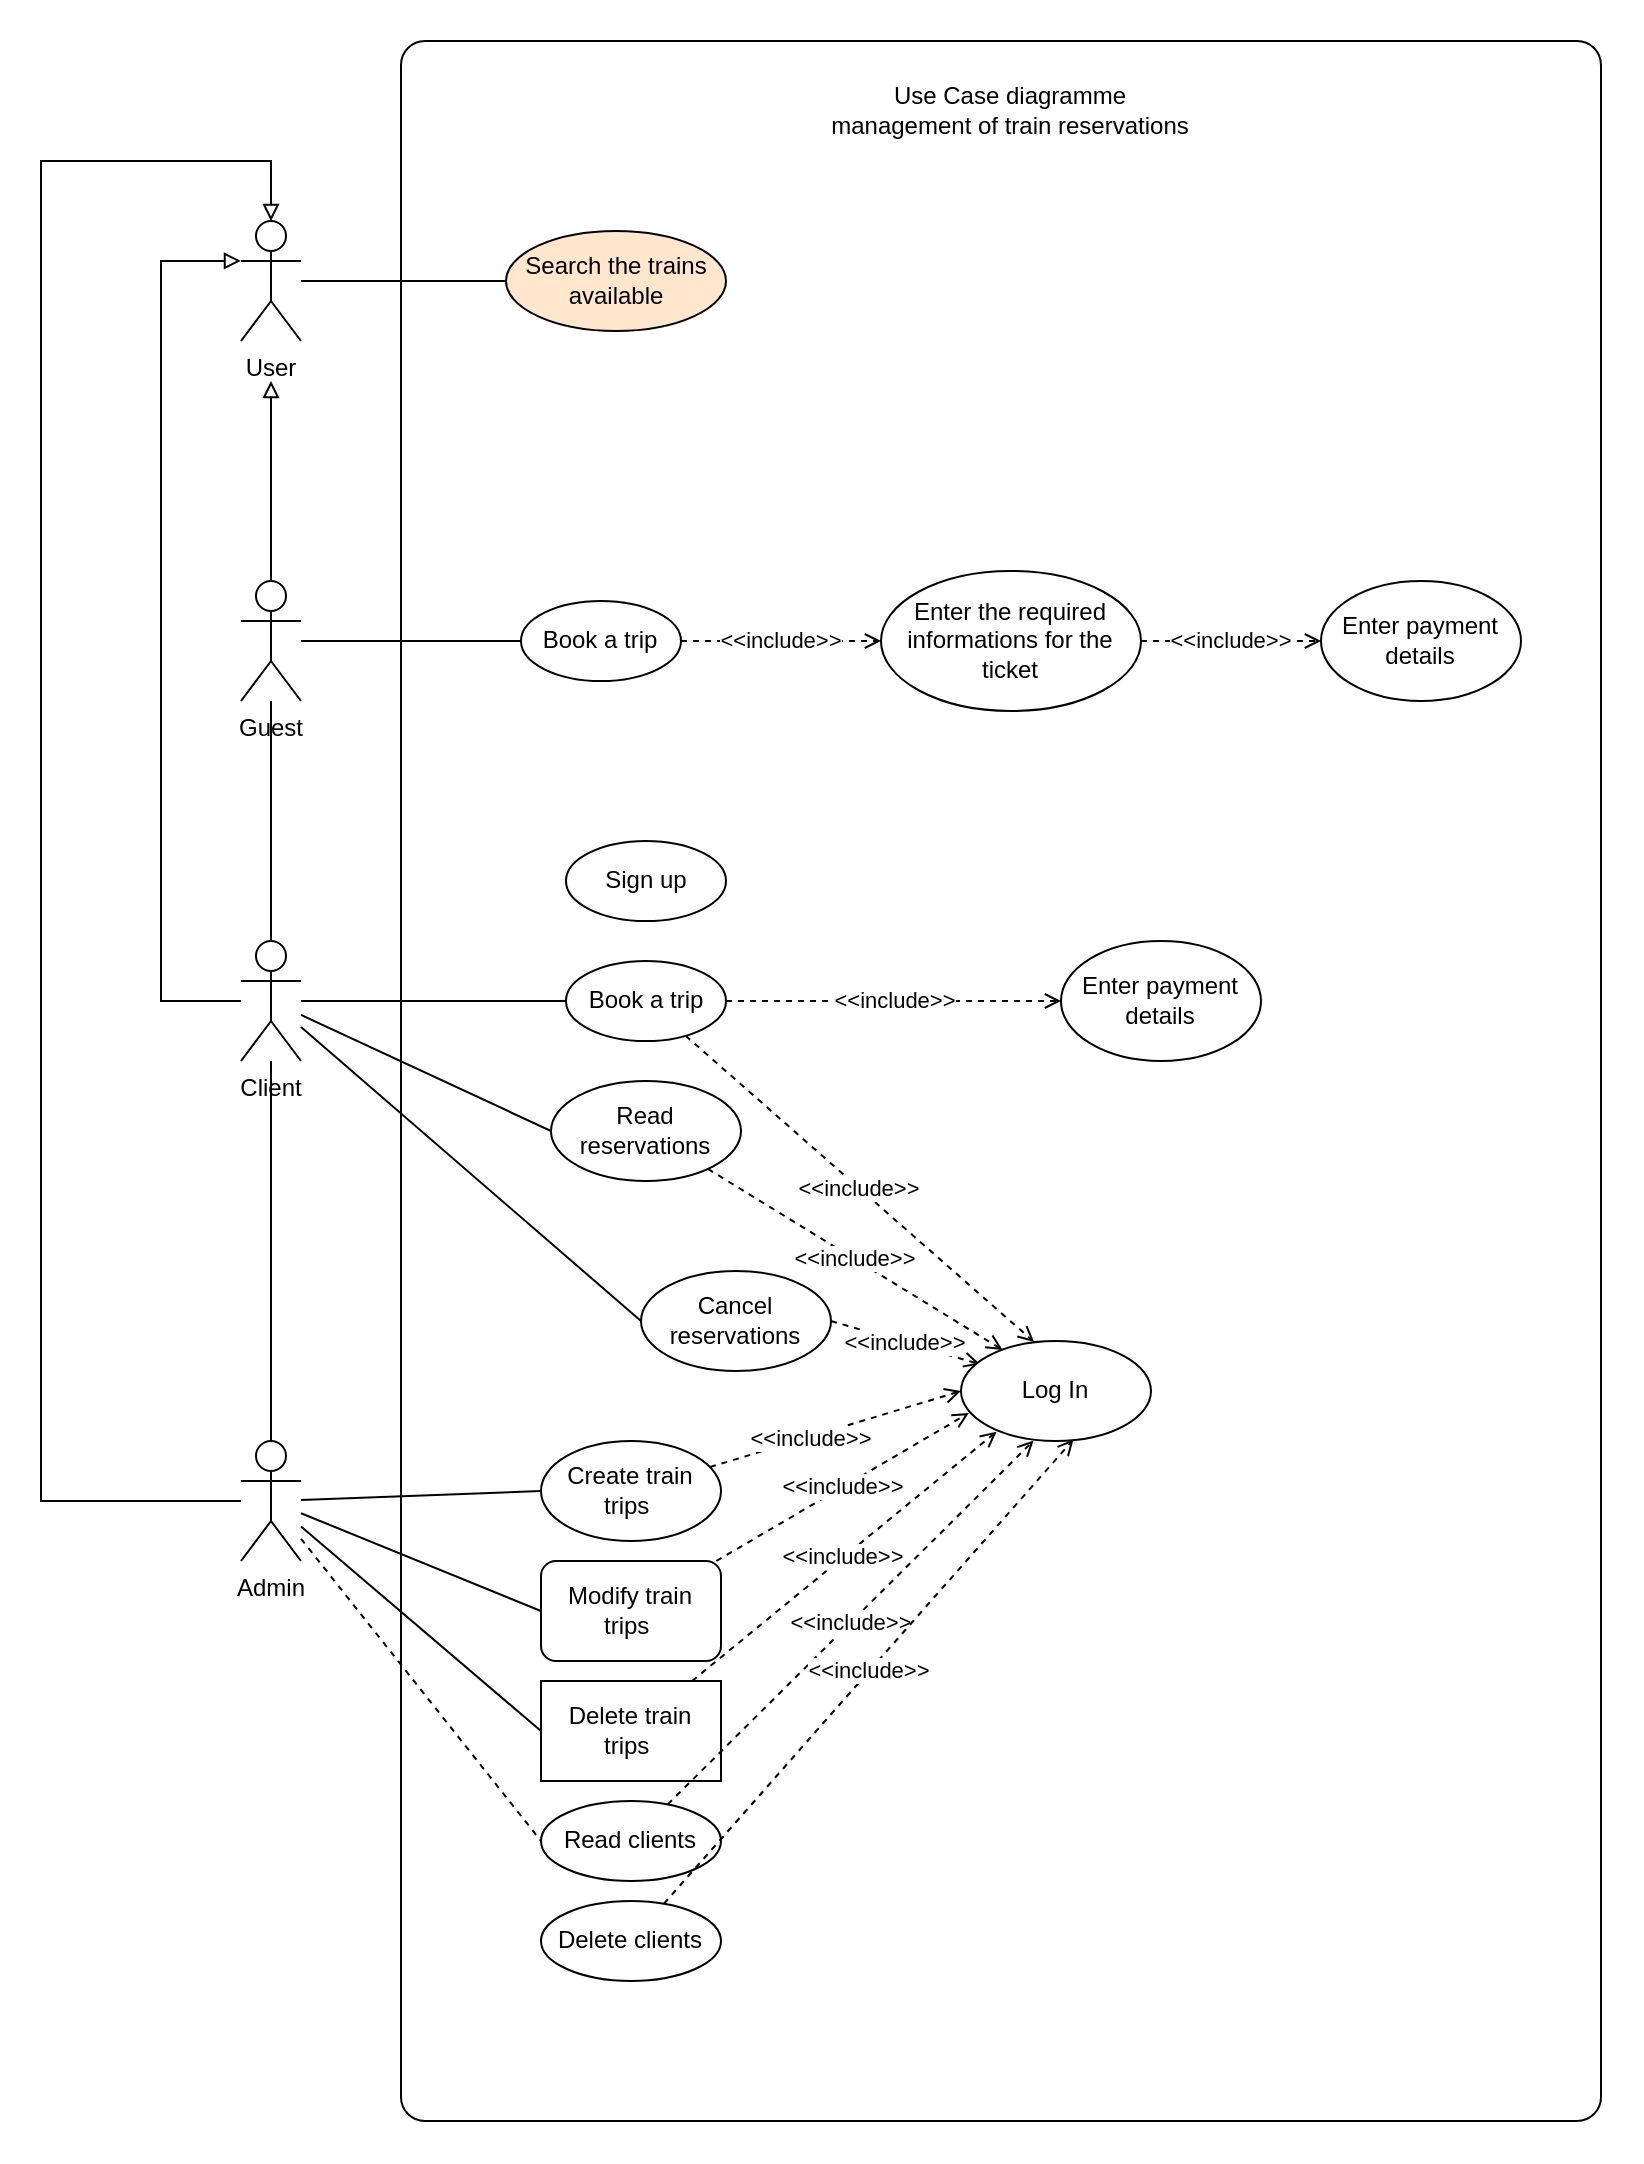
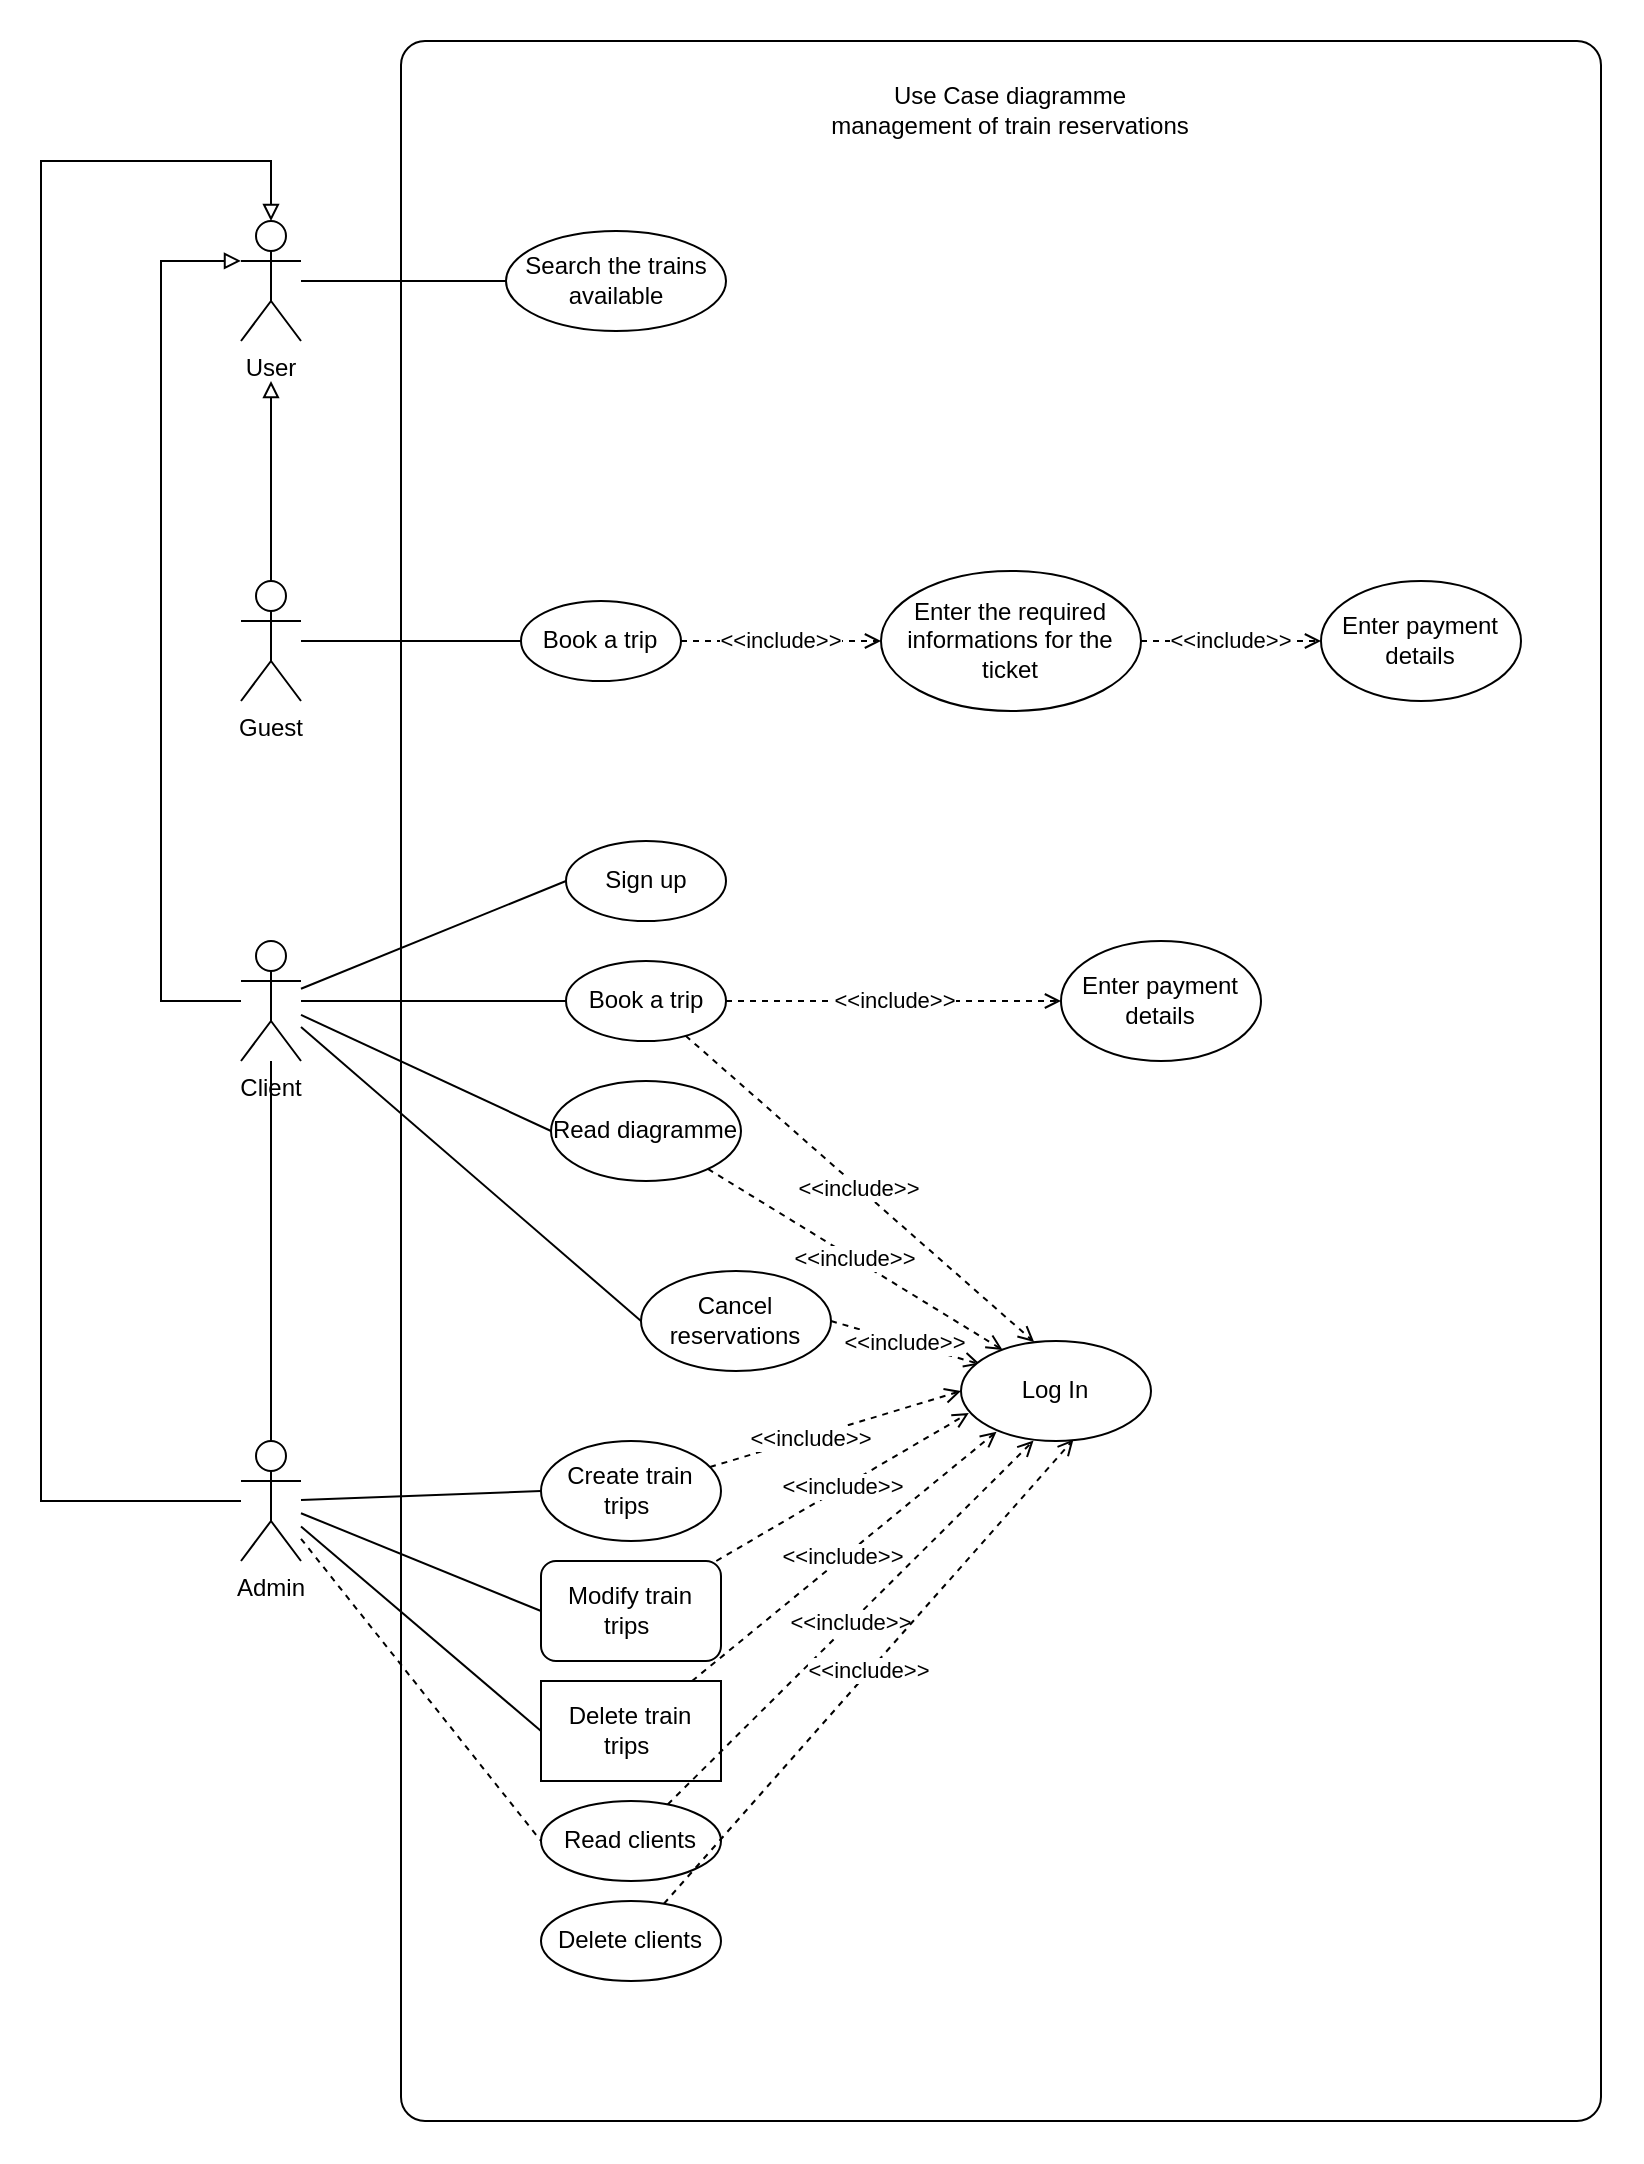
node "Search the trains available": fillcolor #ffe6cc -> #ffffff
edge "Guest" -- "Client": now "Sign up" -- "Client"
node "Read reservations": label "Read reservations" -> "Read diagramme"
